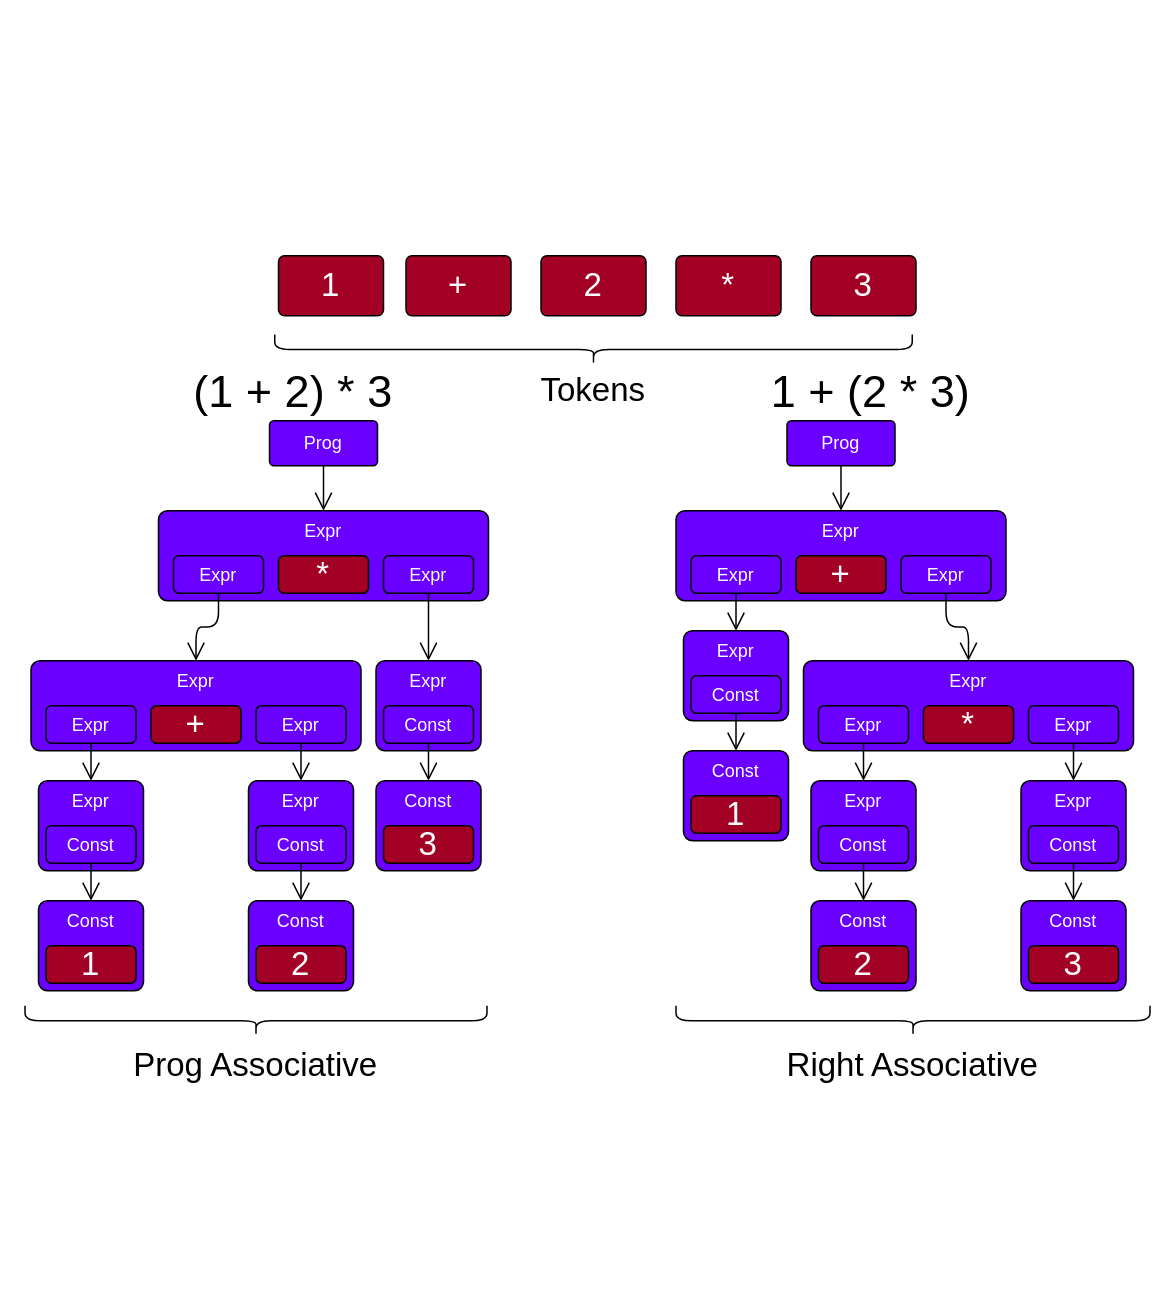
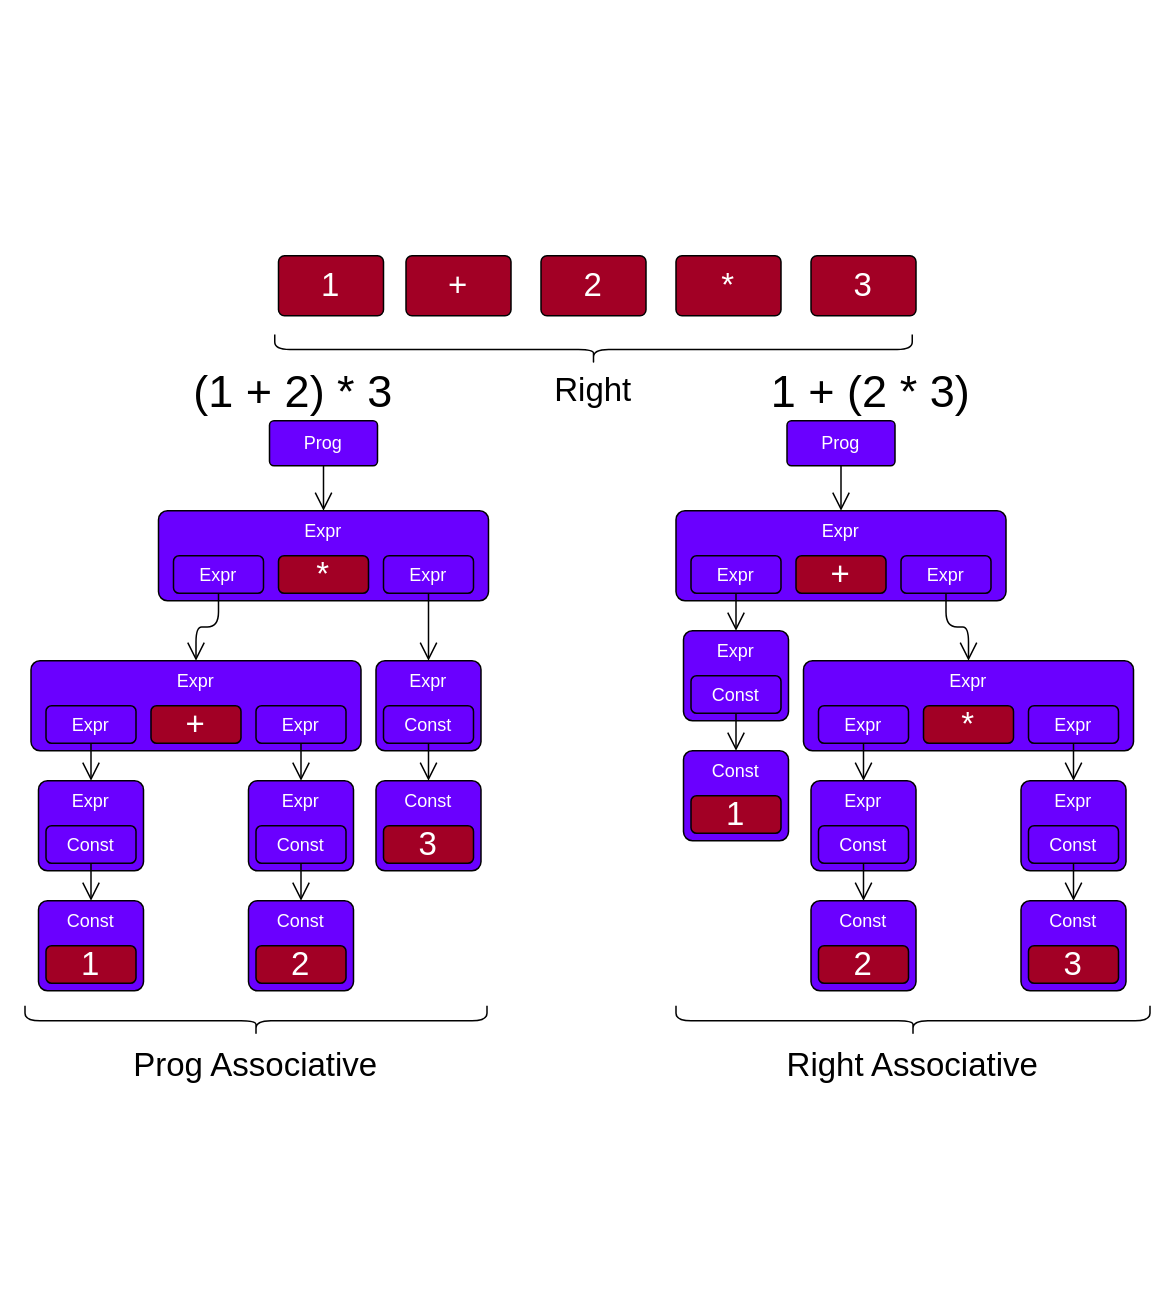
node "Tokens": label "Tokens" -> "Right"
